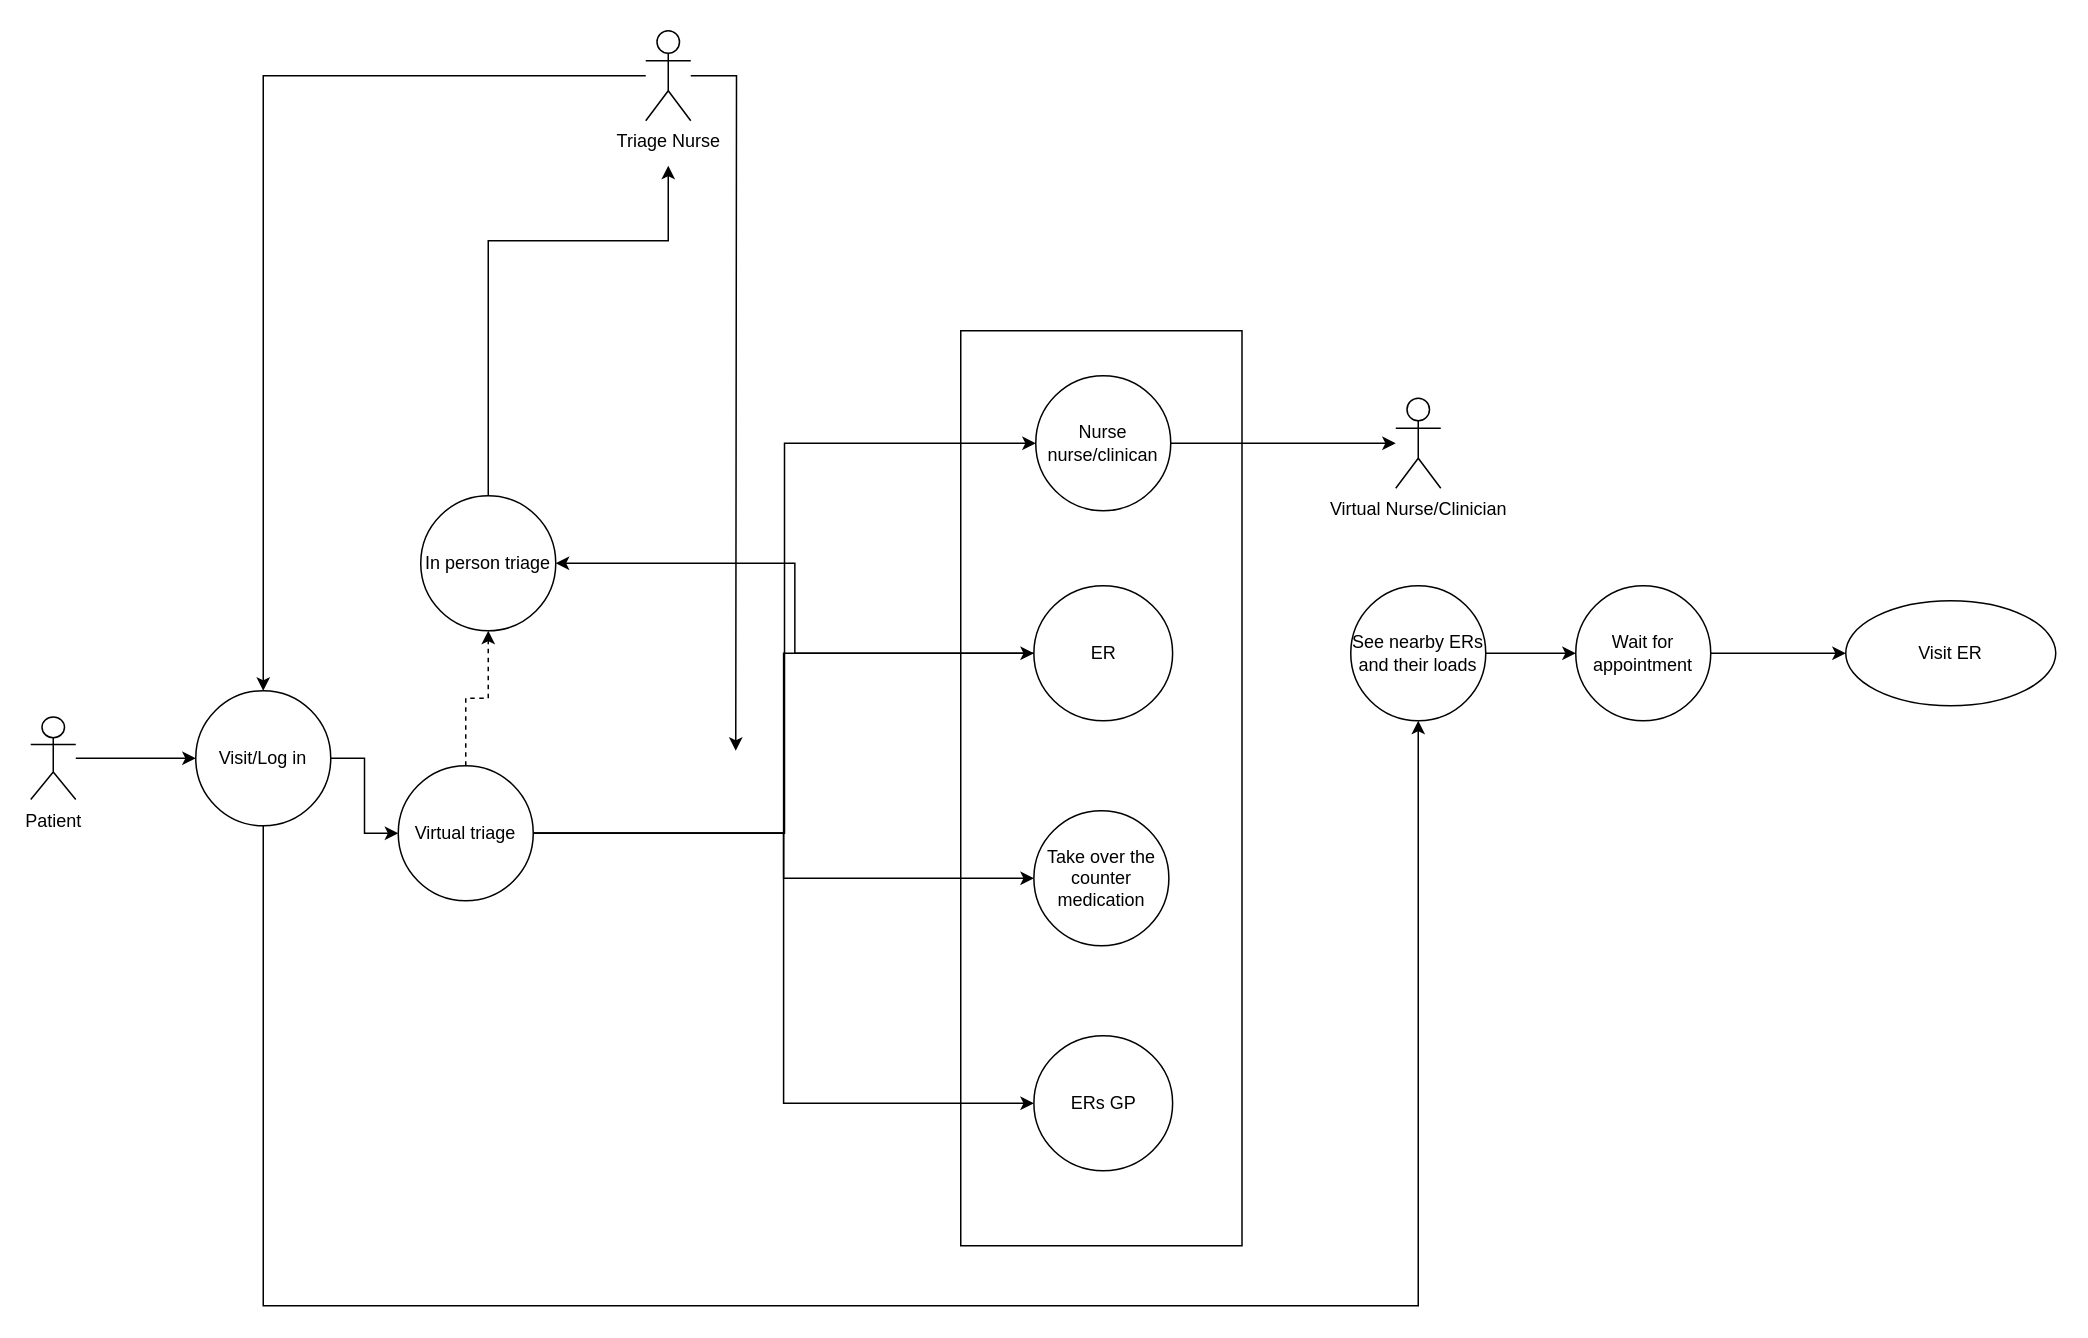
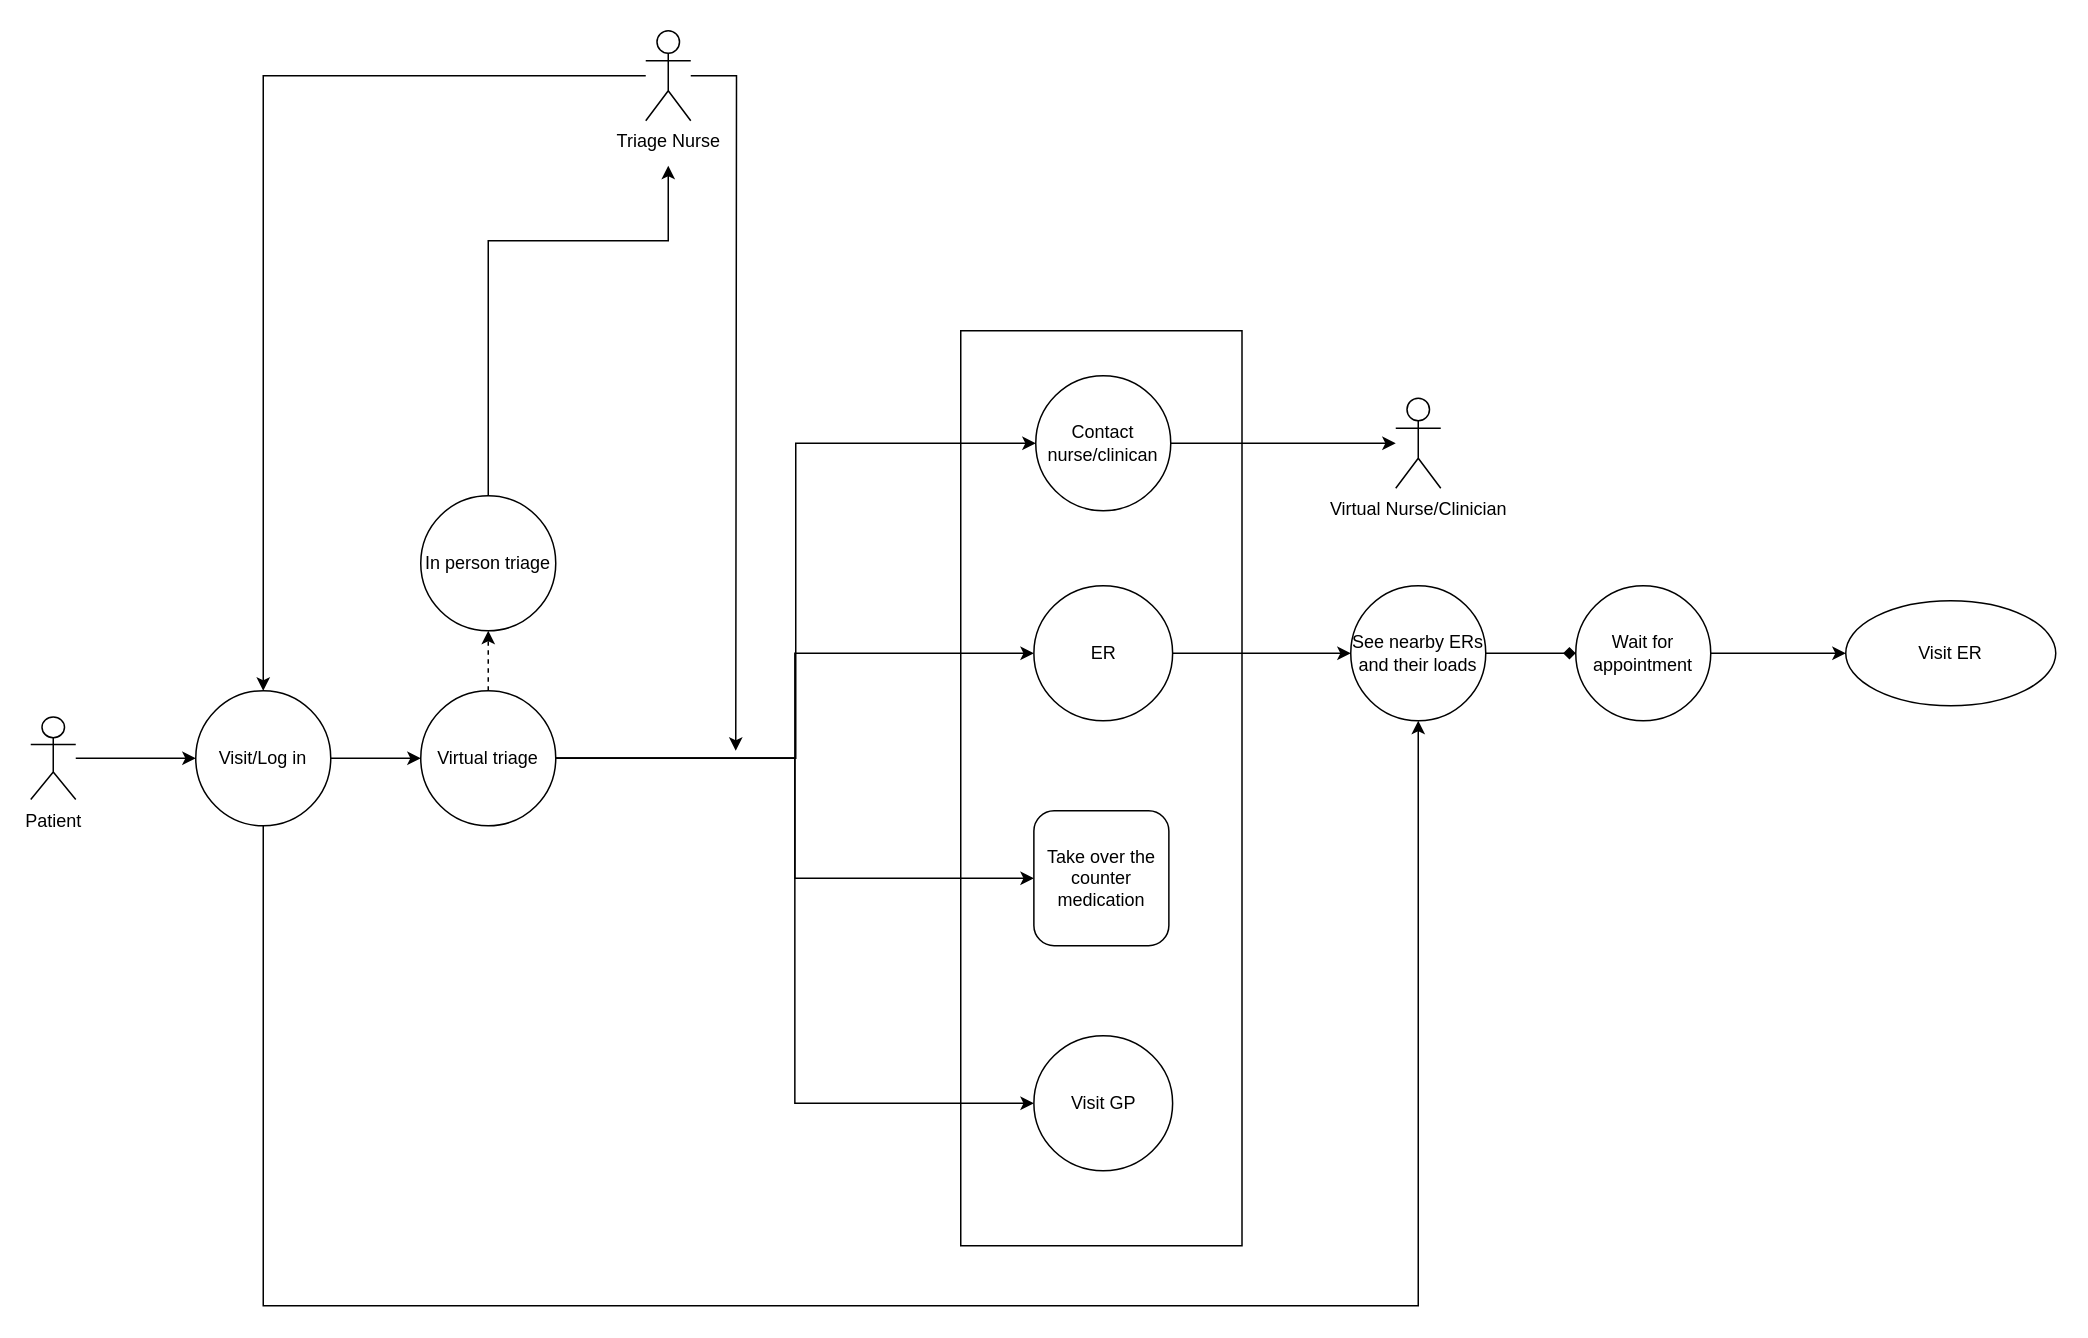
node "Nurse nurse/clinican": label "Nurse nurse/clinican" -> "Contact nurse/clinican"
edge "ER" -> "In person triage": now "ER" -> "See nearby ERs and their loads"
edge "See nearby ERs and their loads" -> "Wait for appointment": arrowhead classic -> diamond
node "Virtual triage": moved (466, 833) -> (488, 758)
node "Take over the counter medication": shape ellipse -> rounded rectangle
node "ERs GP": label "ERs GP" -> "Visit GP"
